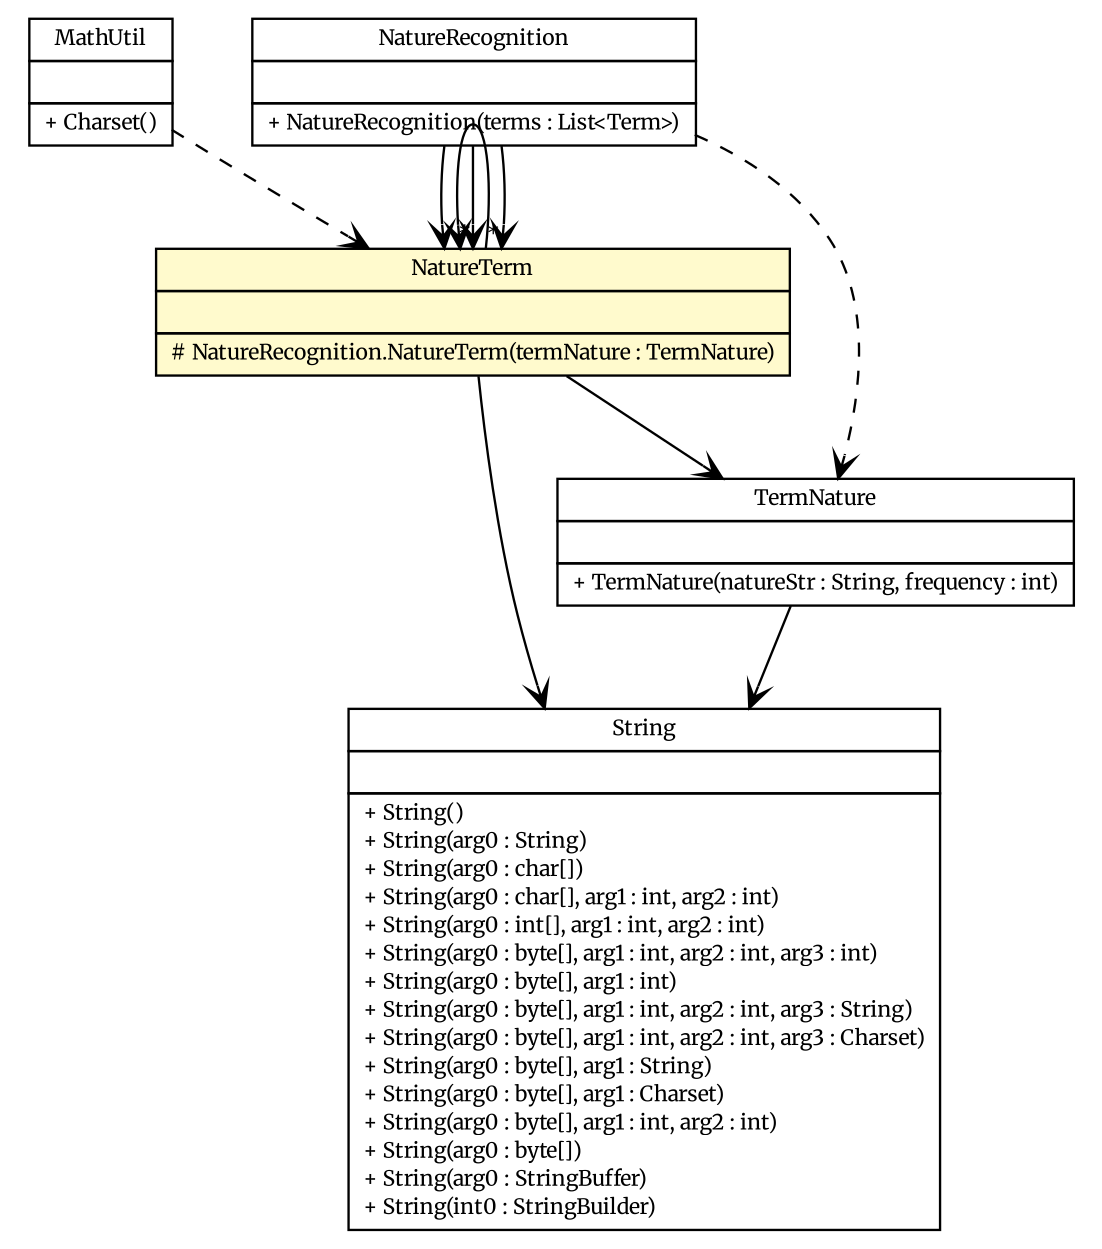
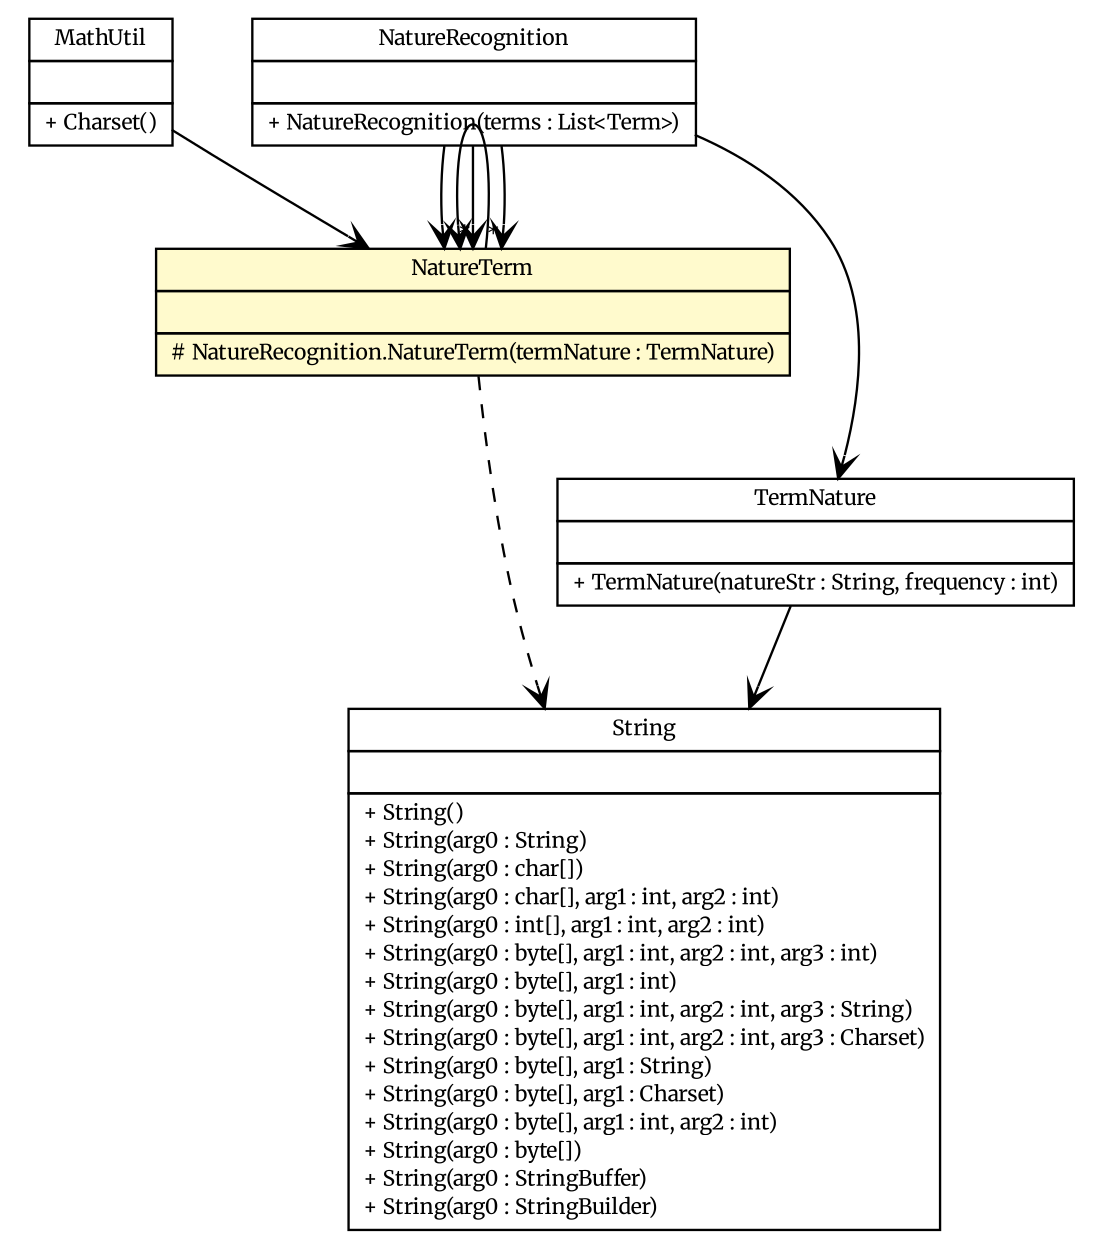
edge "MathUtil" -> "NatureTerm": style dashed -> solid
edge "NatureRecognition" -> "TermNature": style dashed -> solid
edge "NatureTerm" -> "TermNature": removed
edge "NatureTerm" -> "String": style solid -> dashed
node "String": text "+ String(int0 : StringBuilder)" -> "+ String(arg0 : StringBuilder)"
